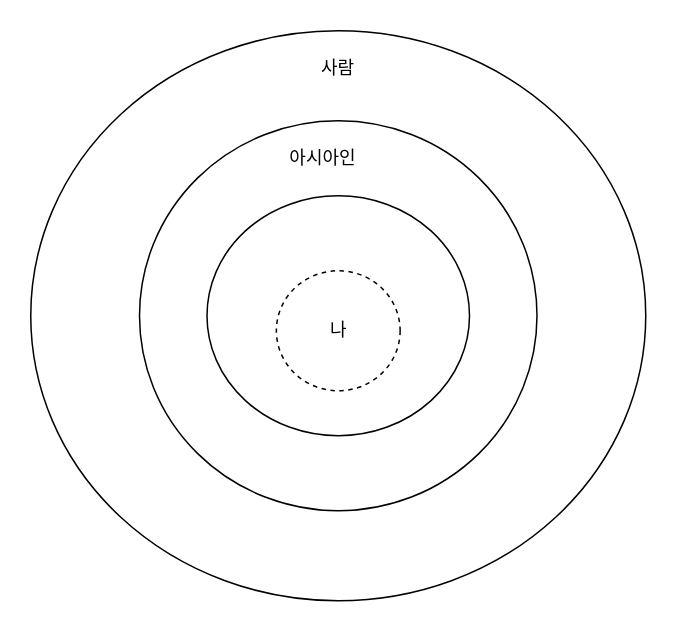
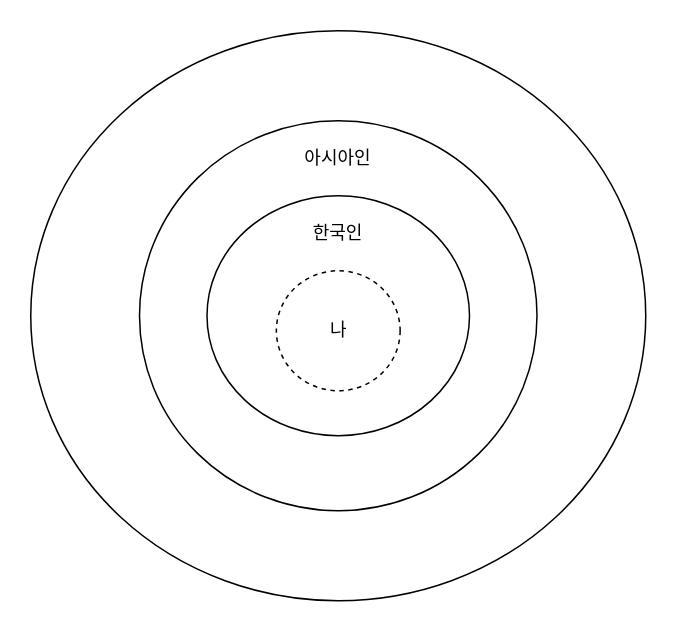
node "사람": removed
node "아시아인": moved (323, 158) -> (338, 158)
node "한국인": added
